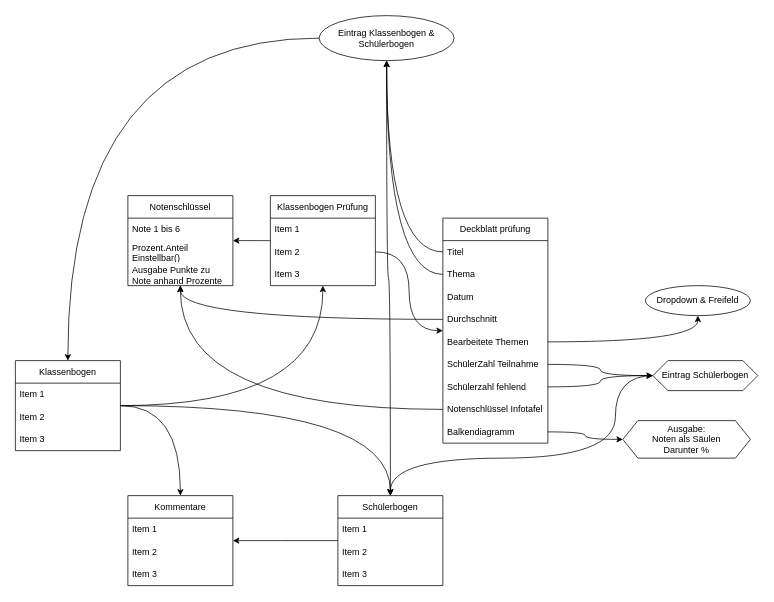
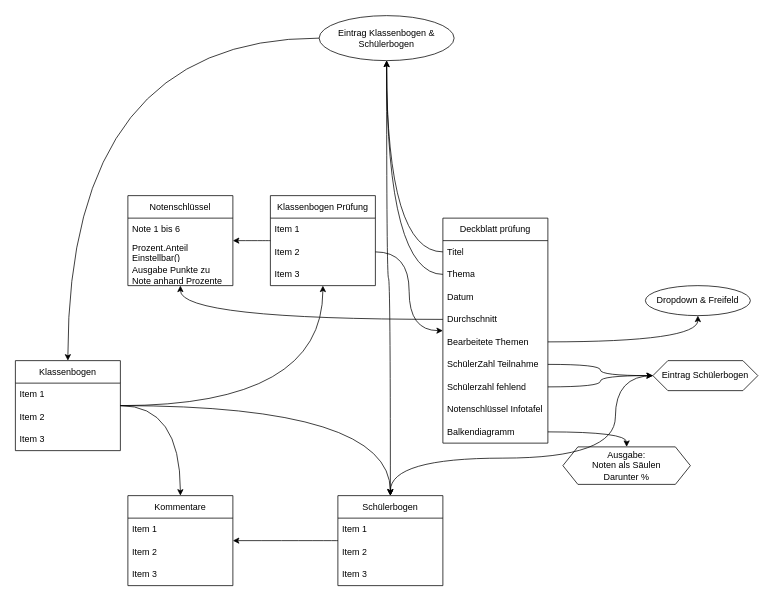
edge "Notenschlüssel Infotafel" -> "Notenschlüssel": removed
node "Ausgabe: Noten als Säulen Darunter %": moved (687, 439) -> (627, 465)
